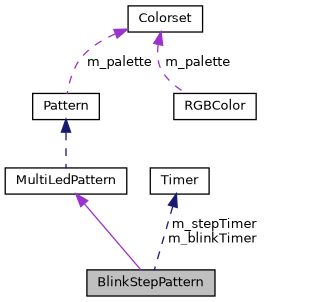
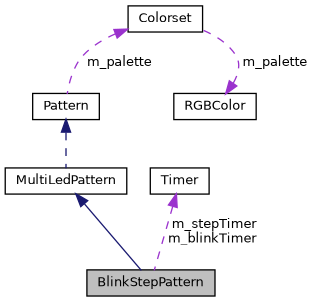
edge "RGBColor" -> "Colorset": reversed
edge "BlinkStepPattern" -> "MultiLedPattern": color darkorchid3 -> midnightblue
edge "BlinkStepPattern" -> "Timer": color midnightblue -> darkorchid3
